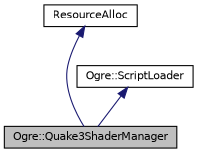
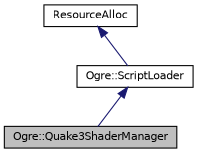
edge "Ogre::Quake3ShaderManager" -> "ResourceAlloc": now "Ogre::ScriptLoader" -> "ResourceAlloc"
